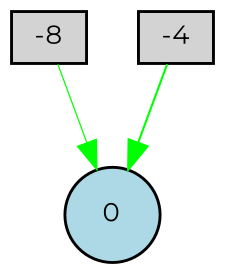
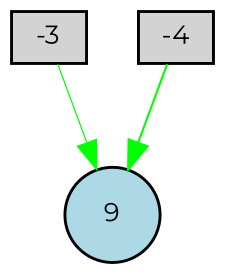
node "-8": label "-8" -> "-3"
node "0": label "0" -> "9"
